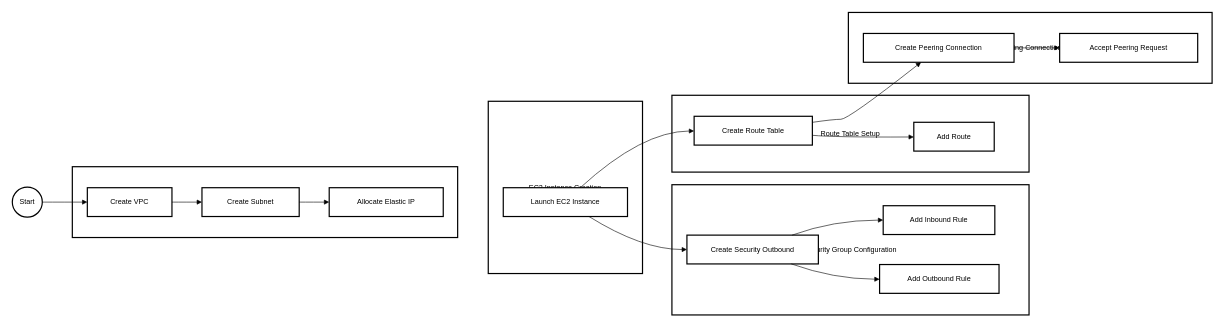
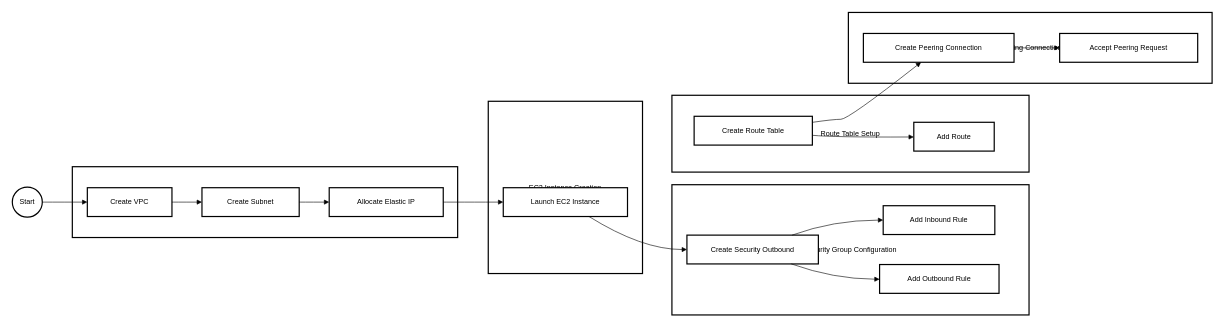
edge "Launch EC2 Instance" -> "Create Route Table": removed
edge "Allocate Elastic IP" -> "Launch EC2 Instance": added
